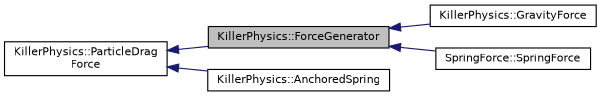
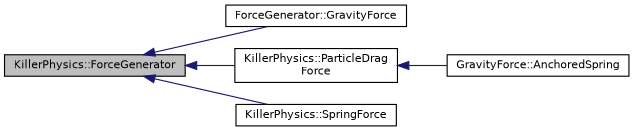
node "KillerPhysics::GravityForce": label "KillerPhysics::GravityForce" -> "ForceGenerator::GravityForce"
edge "KillerPhysics::ForceGenerator" -> "KillerPhysics::ParticleDrag Force": reversed
node "SpringForce::SpringForce": label "SpringForce::SpringForce" -> "KillerPhysics::SpringForce"
node "KillerPhysics::AnchoredSpring": label "KillerPhysics::AnchoredSpring" -> "GravityForce::AnchoredSpring"
